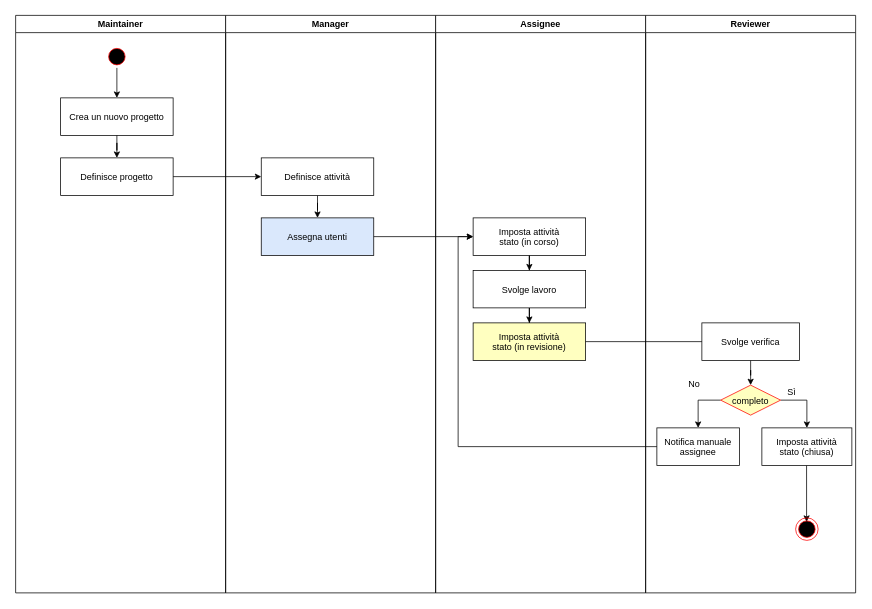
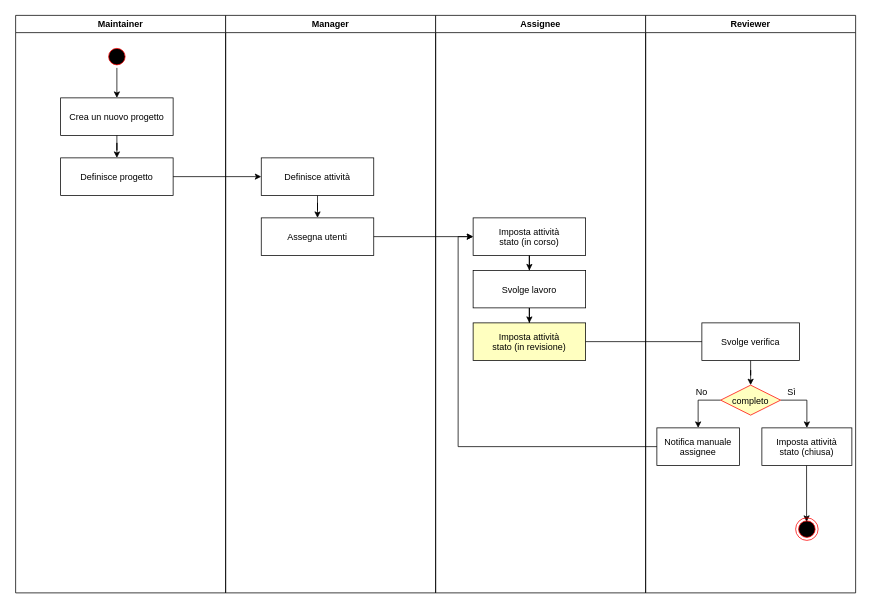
node "Assegna utenti": fillcolor #dae8fc -> #ffffff
node "No": moved (694, 384) -> (702, 392)
